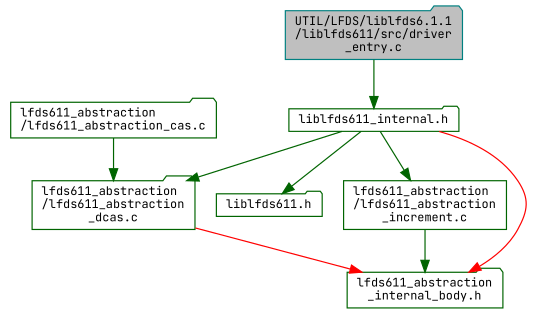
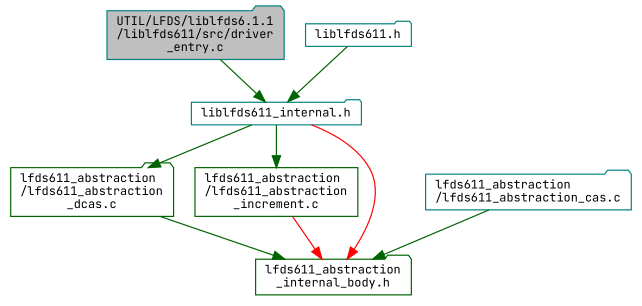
node "lfds611_abstraction /lfds611_abstraction_cas.c": color darkgreen -> teal
node "liblfds611_internal.h": color darkgreen -> teal
edge "lfds611_abstraction /lfds611_abstraction_cas.c" -> "lfds611_abstraction /lfds611_abstraction _dcas.c": now "lfds611_abstraction /lfds611_abstraction_cas.c" -> "lfds611_abstraction _internal_body.h"
edge "liblfds611_internal.h" -> "liblfds611.h": reversed
node "liblfds611.h": color darkgreen -> teal
edge "lfds611_abstraction /lfds611_abstraction _increment.c" -> "lfds611_abstraction _internal_body.h": color darkgreen -> red
edge "lfds611_abstraction /lfds611_abstraction _dcas.c" -> "lfds611_abstraction _internal_body.h": color red -> darkgreen
